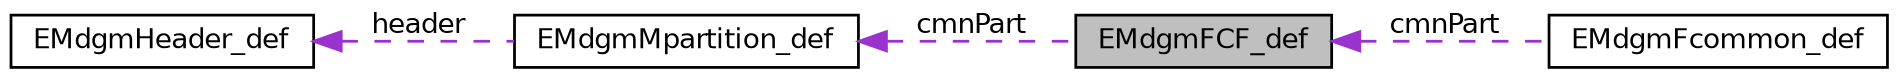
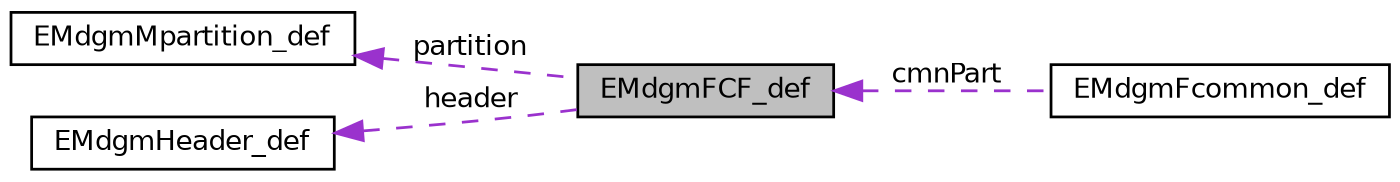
edge "EMdgmFCF_def" -> "EMdgmMpartition_def": label " cmnPart" -> " partition"
edge "EMdgmMpartition_def" -> "EMdgmHeader_def": now "EMdgmFCF_def" -> "EMdgmHeader_def"
